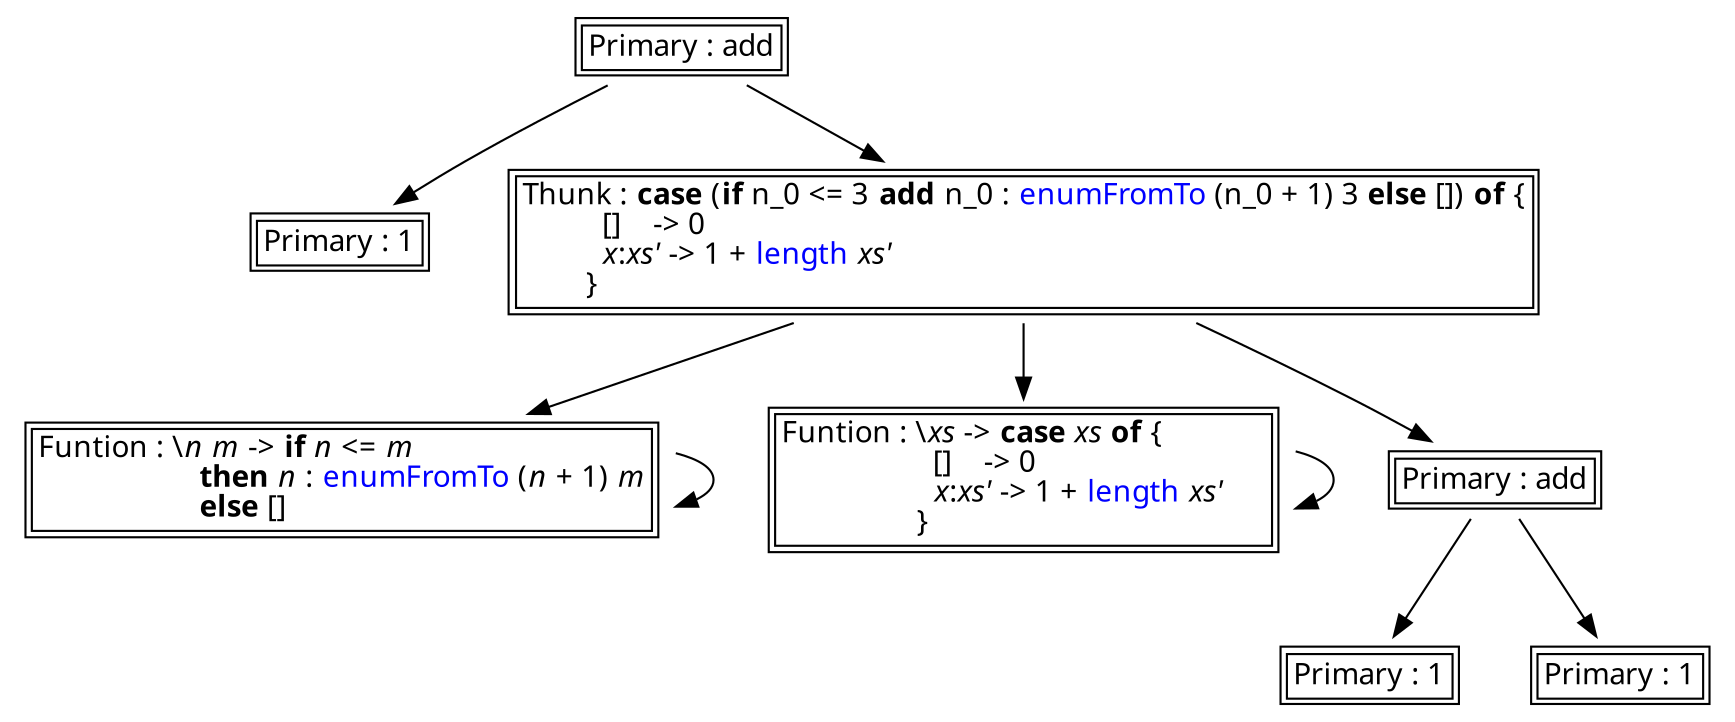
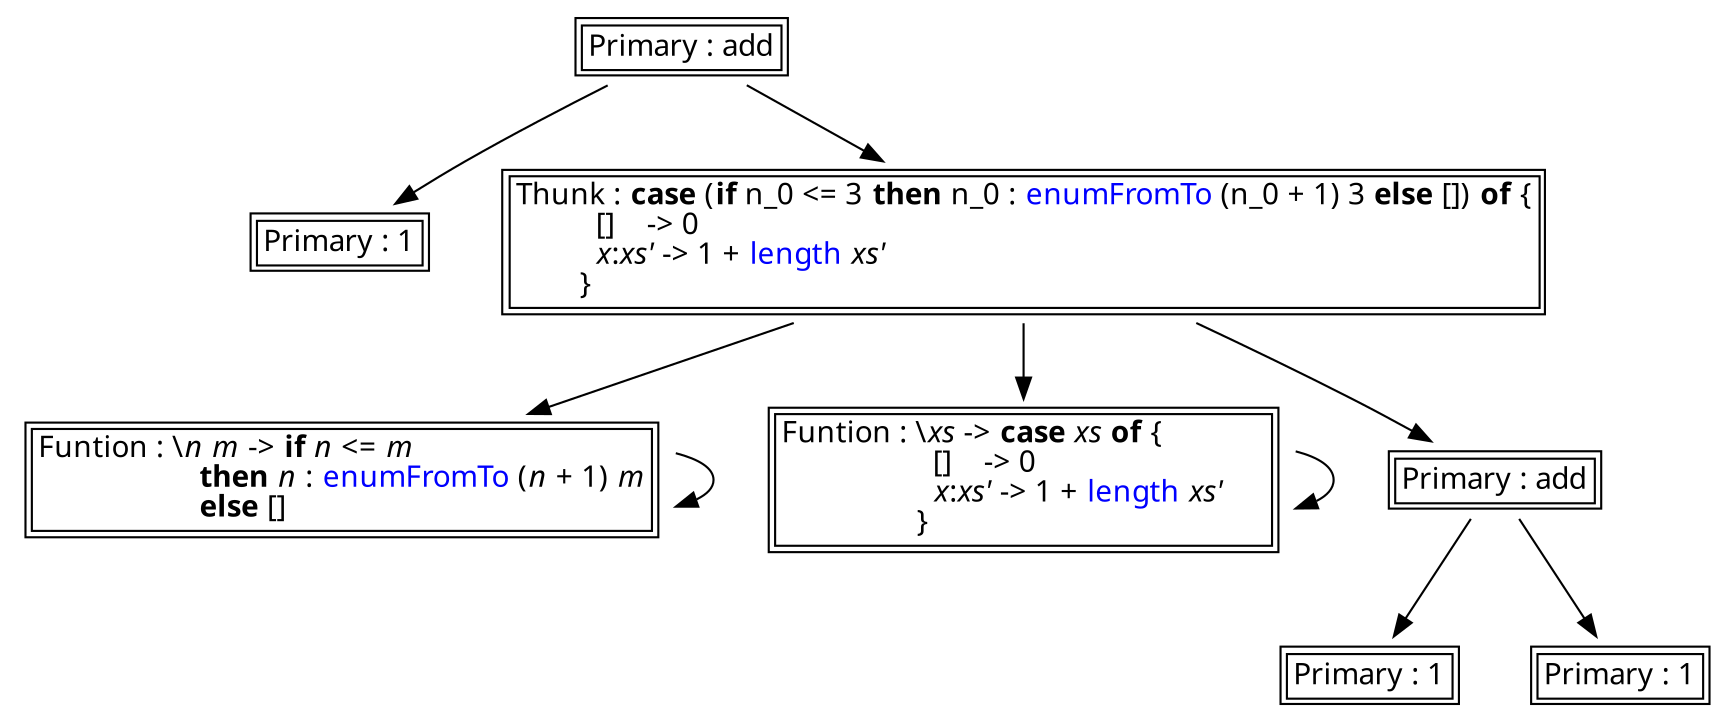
node "Thunk :": text "add" -> "then"
